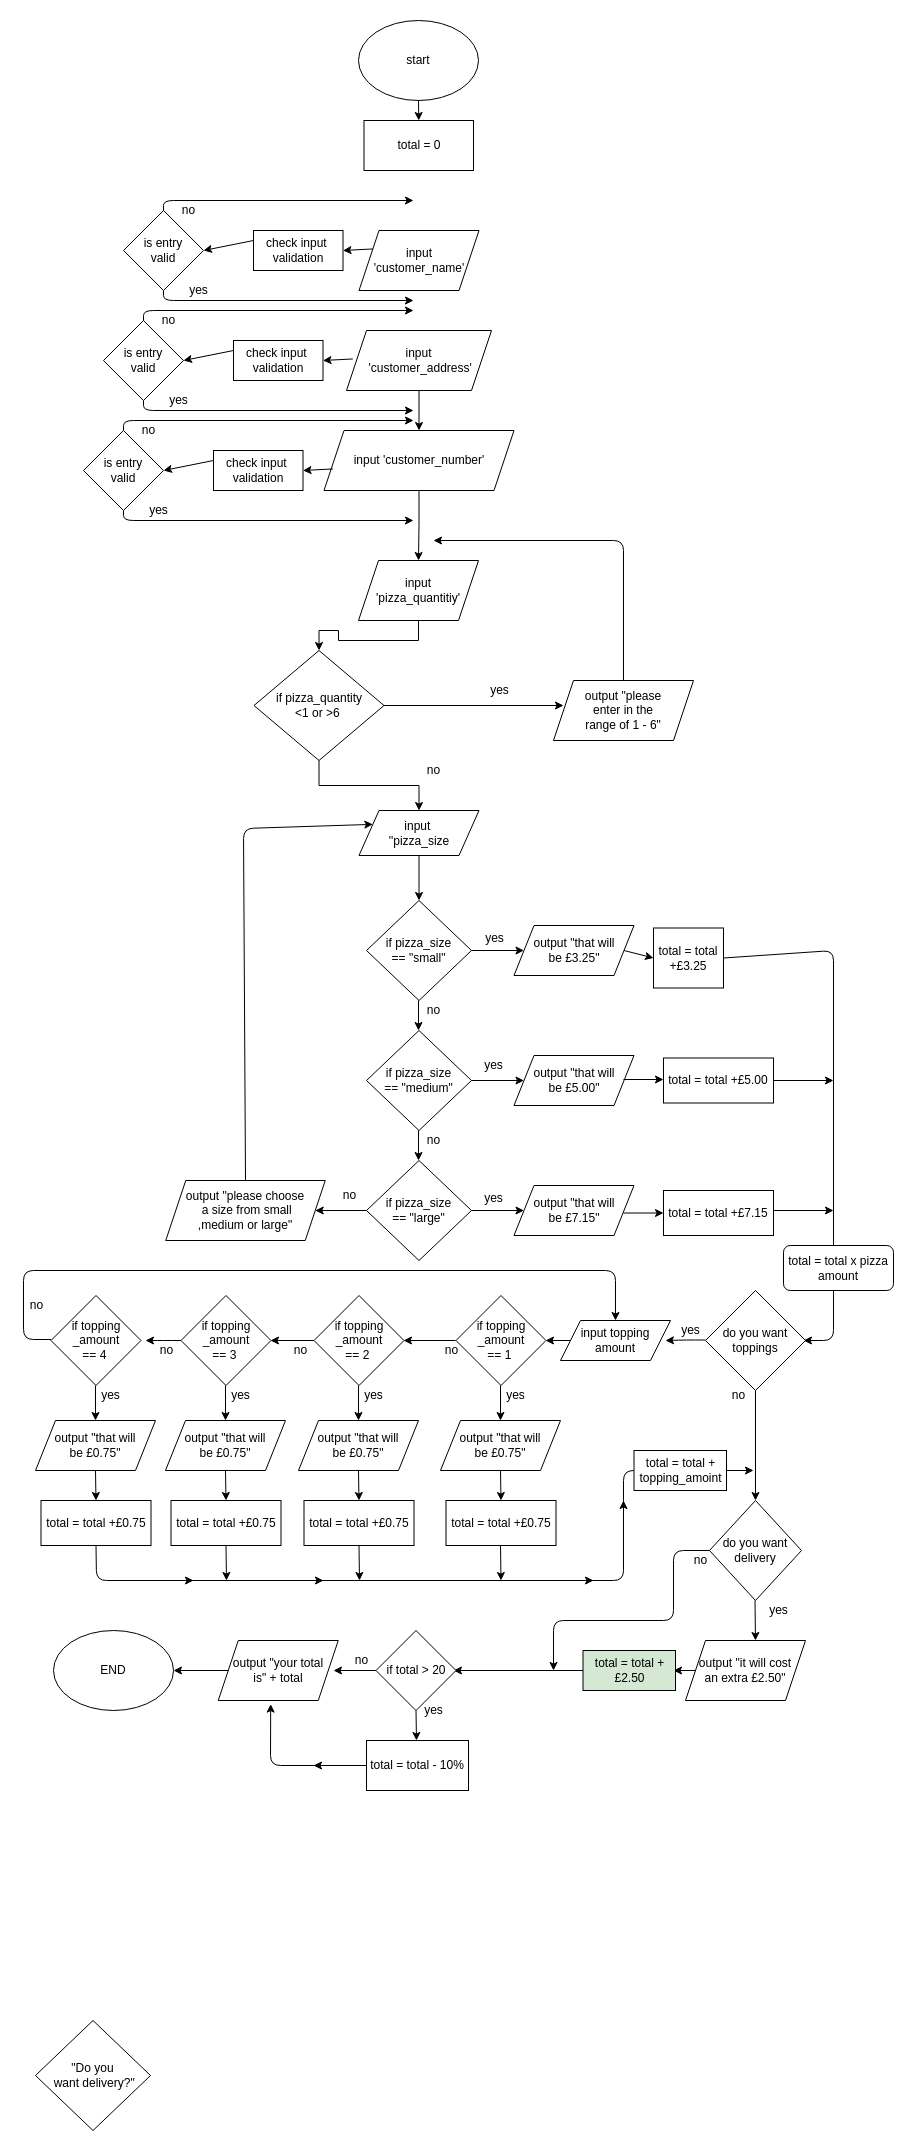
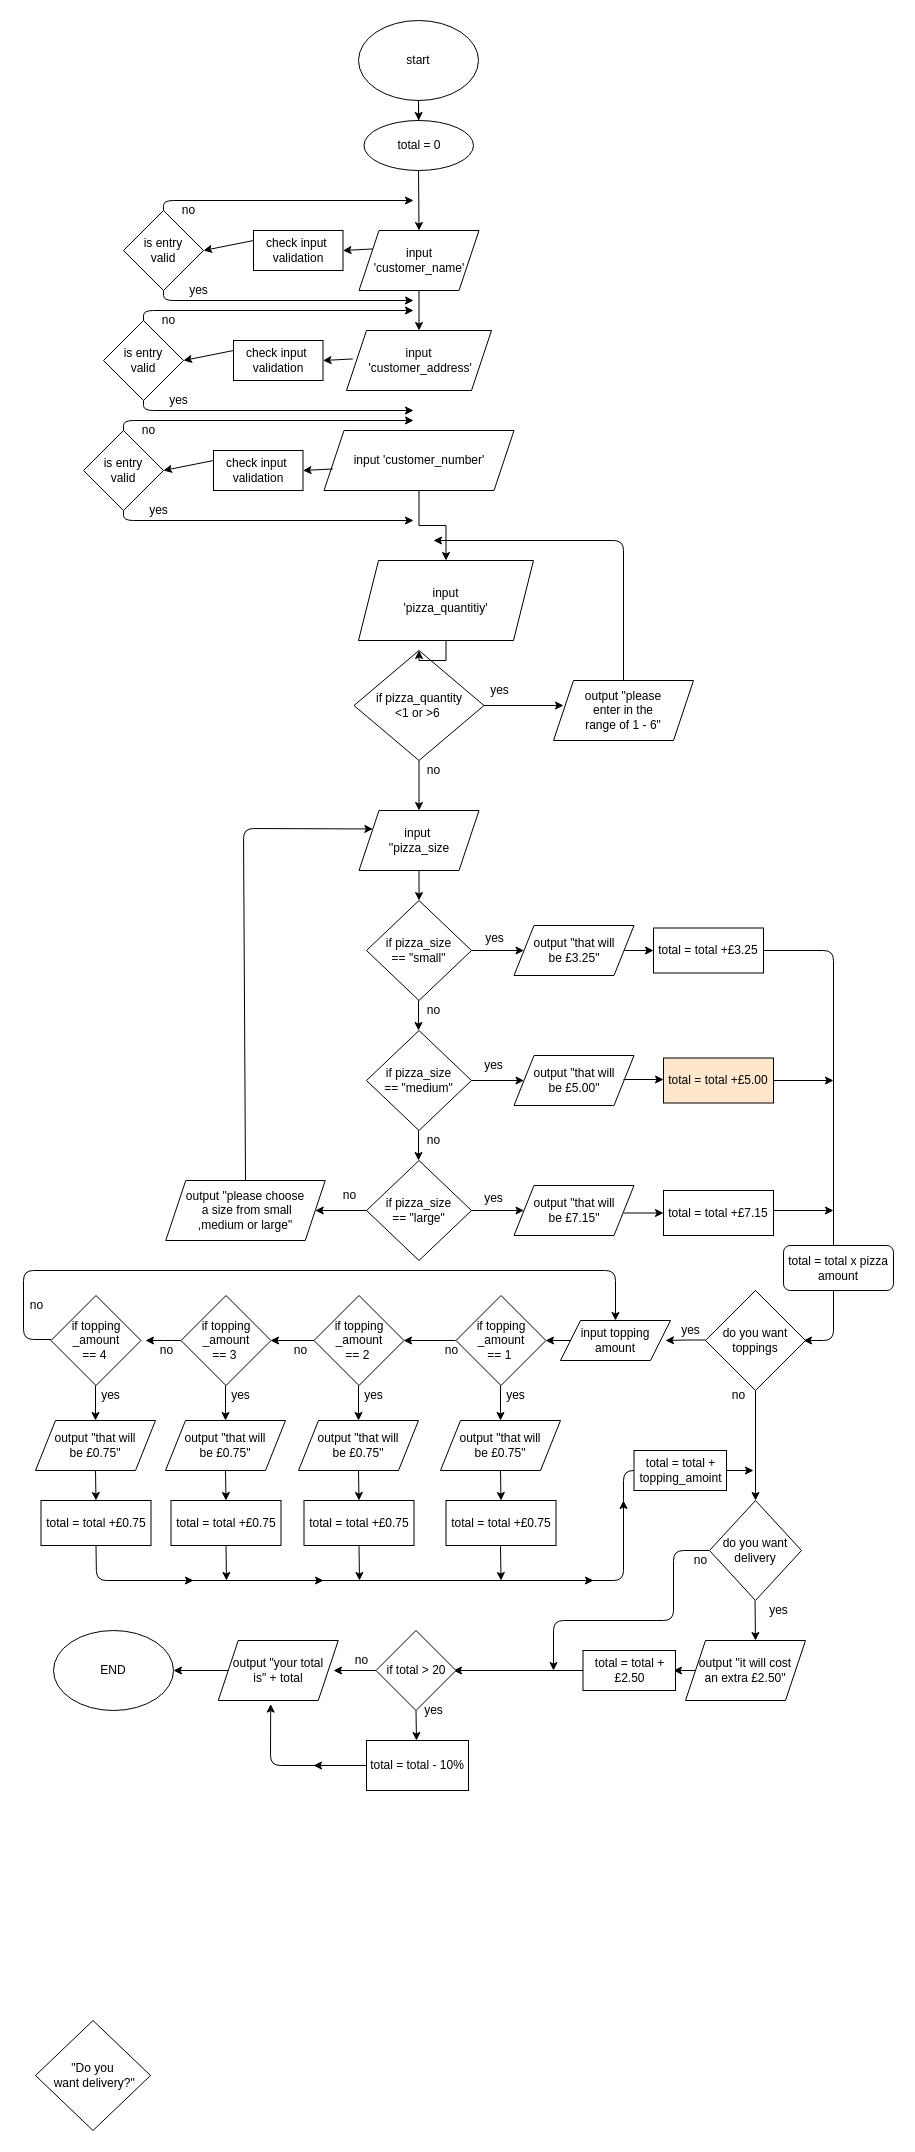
node "total = 0": shape rectangle -> ellipse
edge "start" -> "input 'customer_name'": added
edge "input 'customer_name'" -> "input 'customer_address'": added
edge "input 'customer_address'" -> "input 'customer_number'": removed
node "input 'pizza_quantitiy'": size 120x60 -> 175x80
node "if pizza_quantity <1 or >6": moved (319, 706) -> (419, 706)
node "input ''pizza_size": size 120x45 -> 120x60
node "total = total +£3.25": size 70x60 -> 110x45
node "total = total +£5.00": fillcolor #ffffff -> #ffe6cc
node "total = total +£2.50": fillcolor #d5e8d4 -> #ffffff
